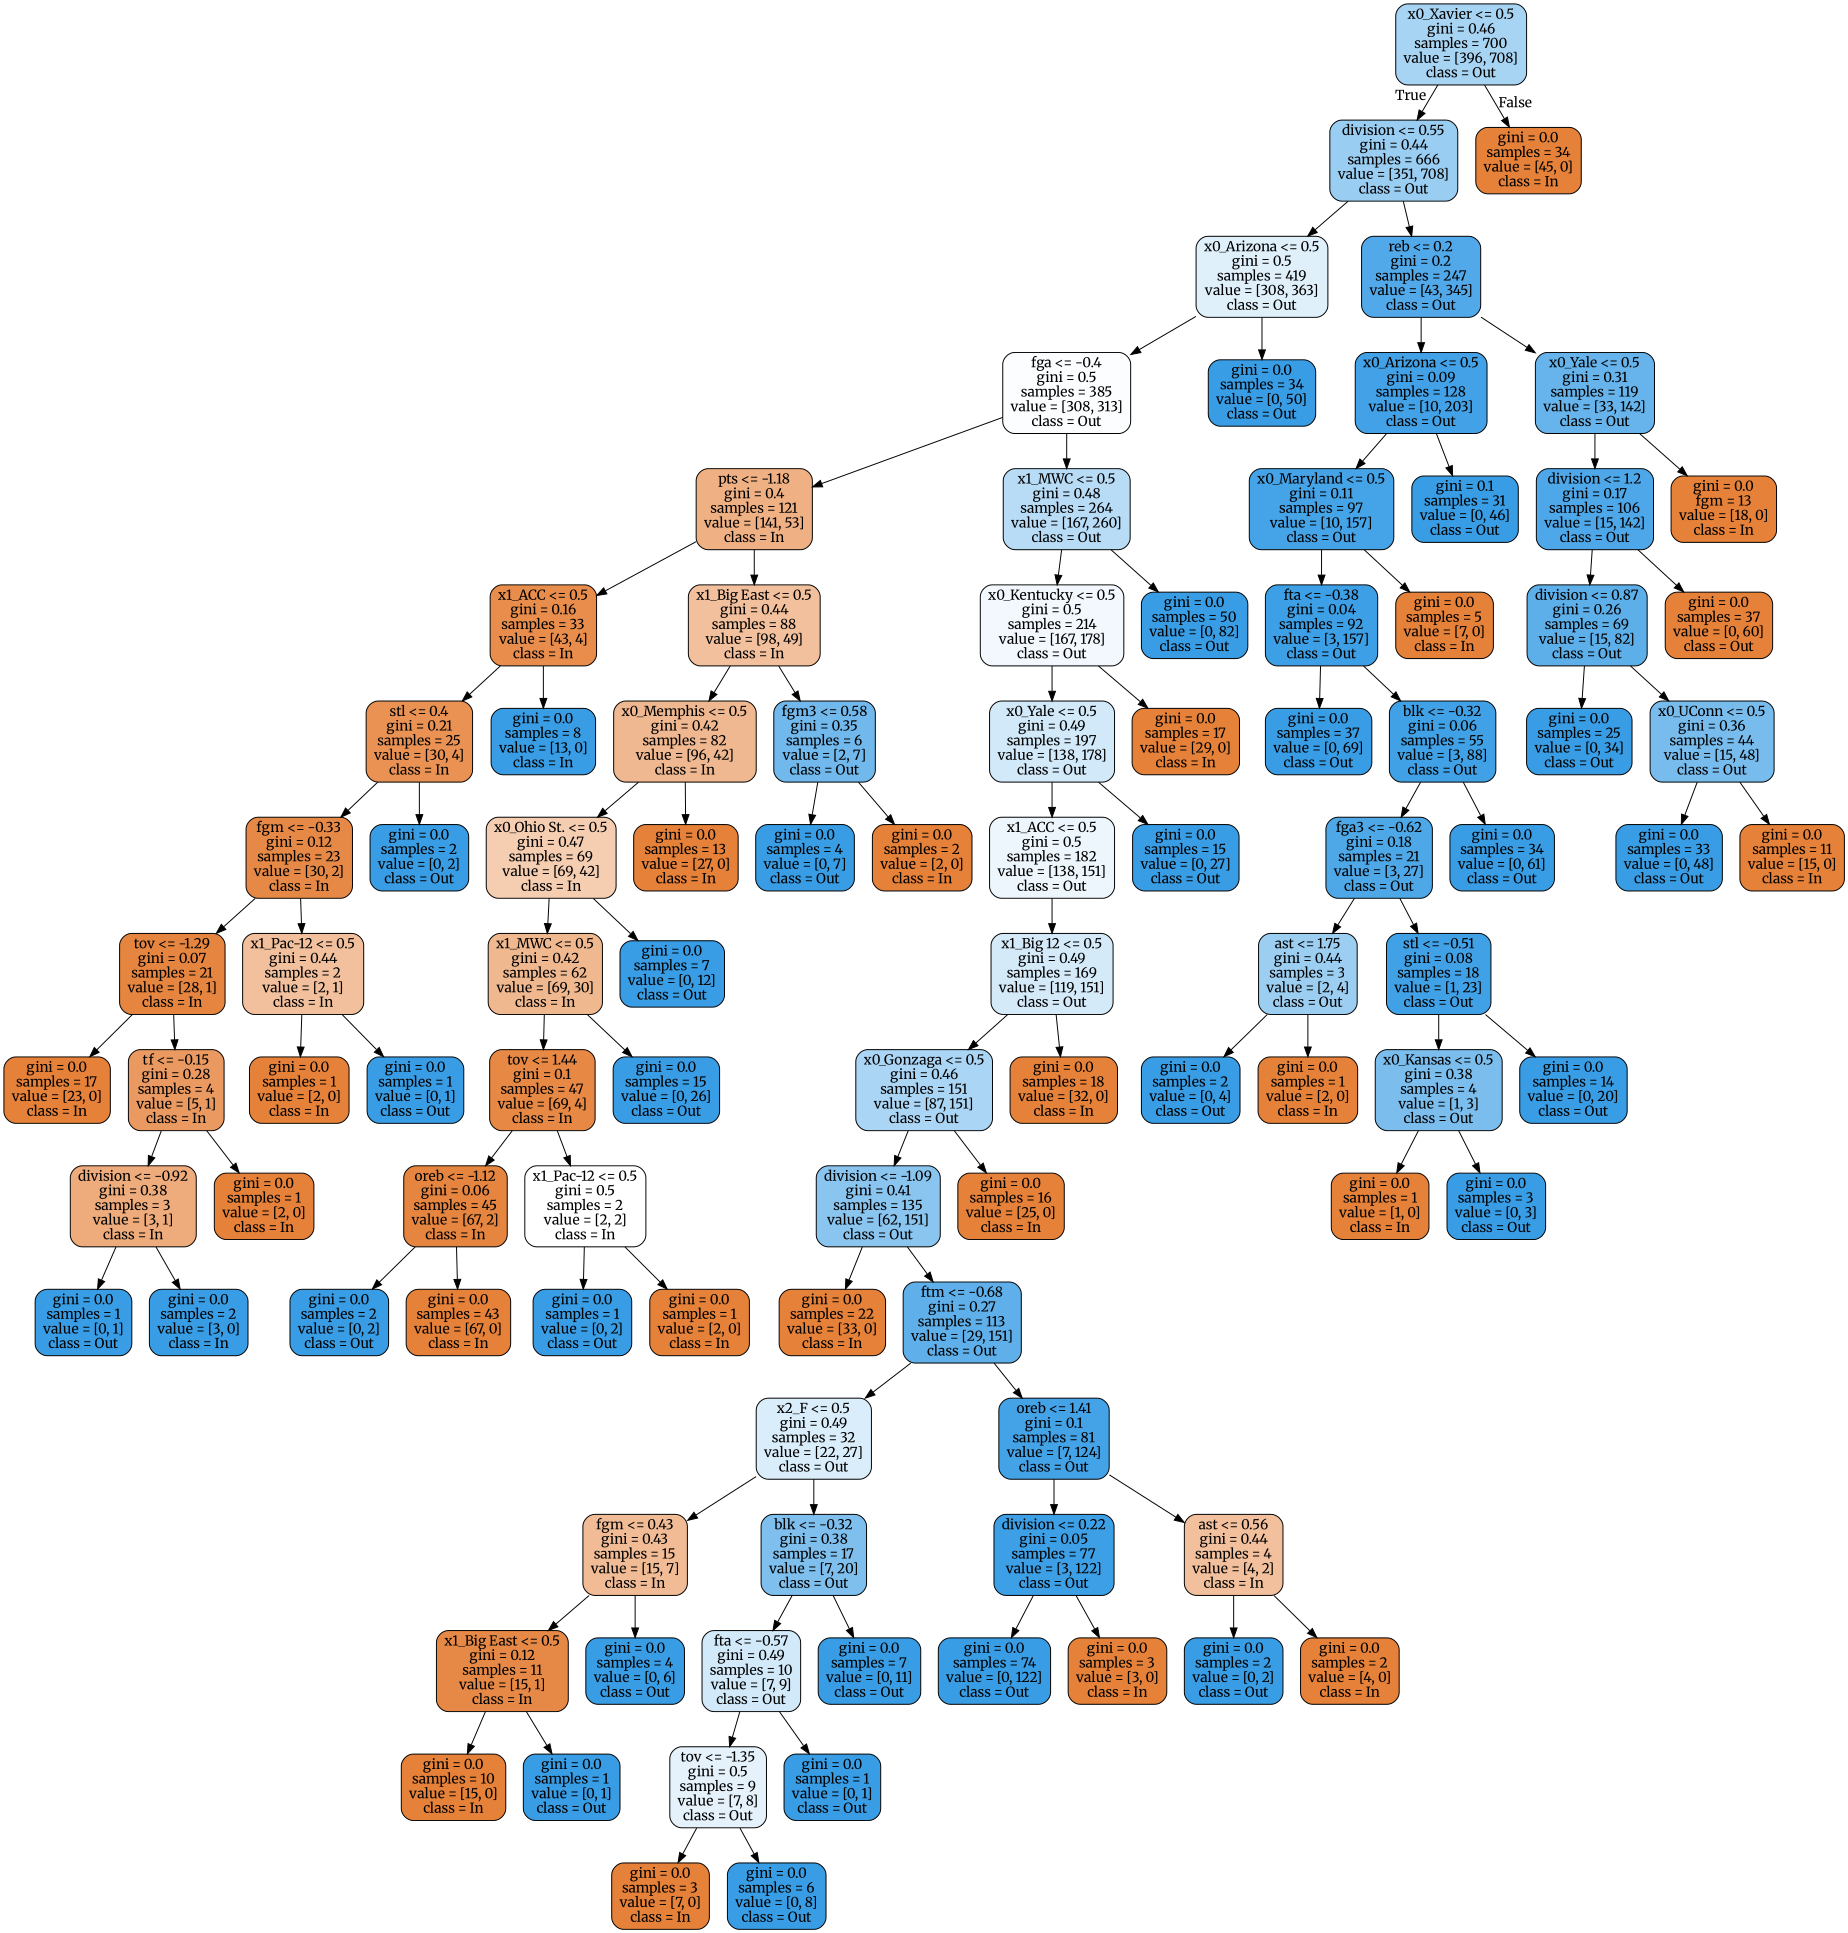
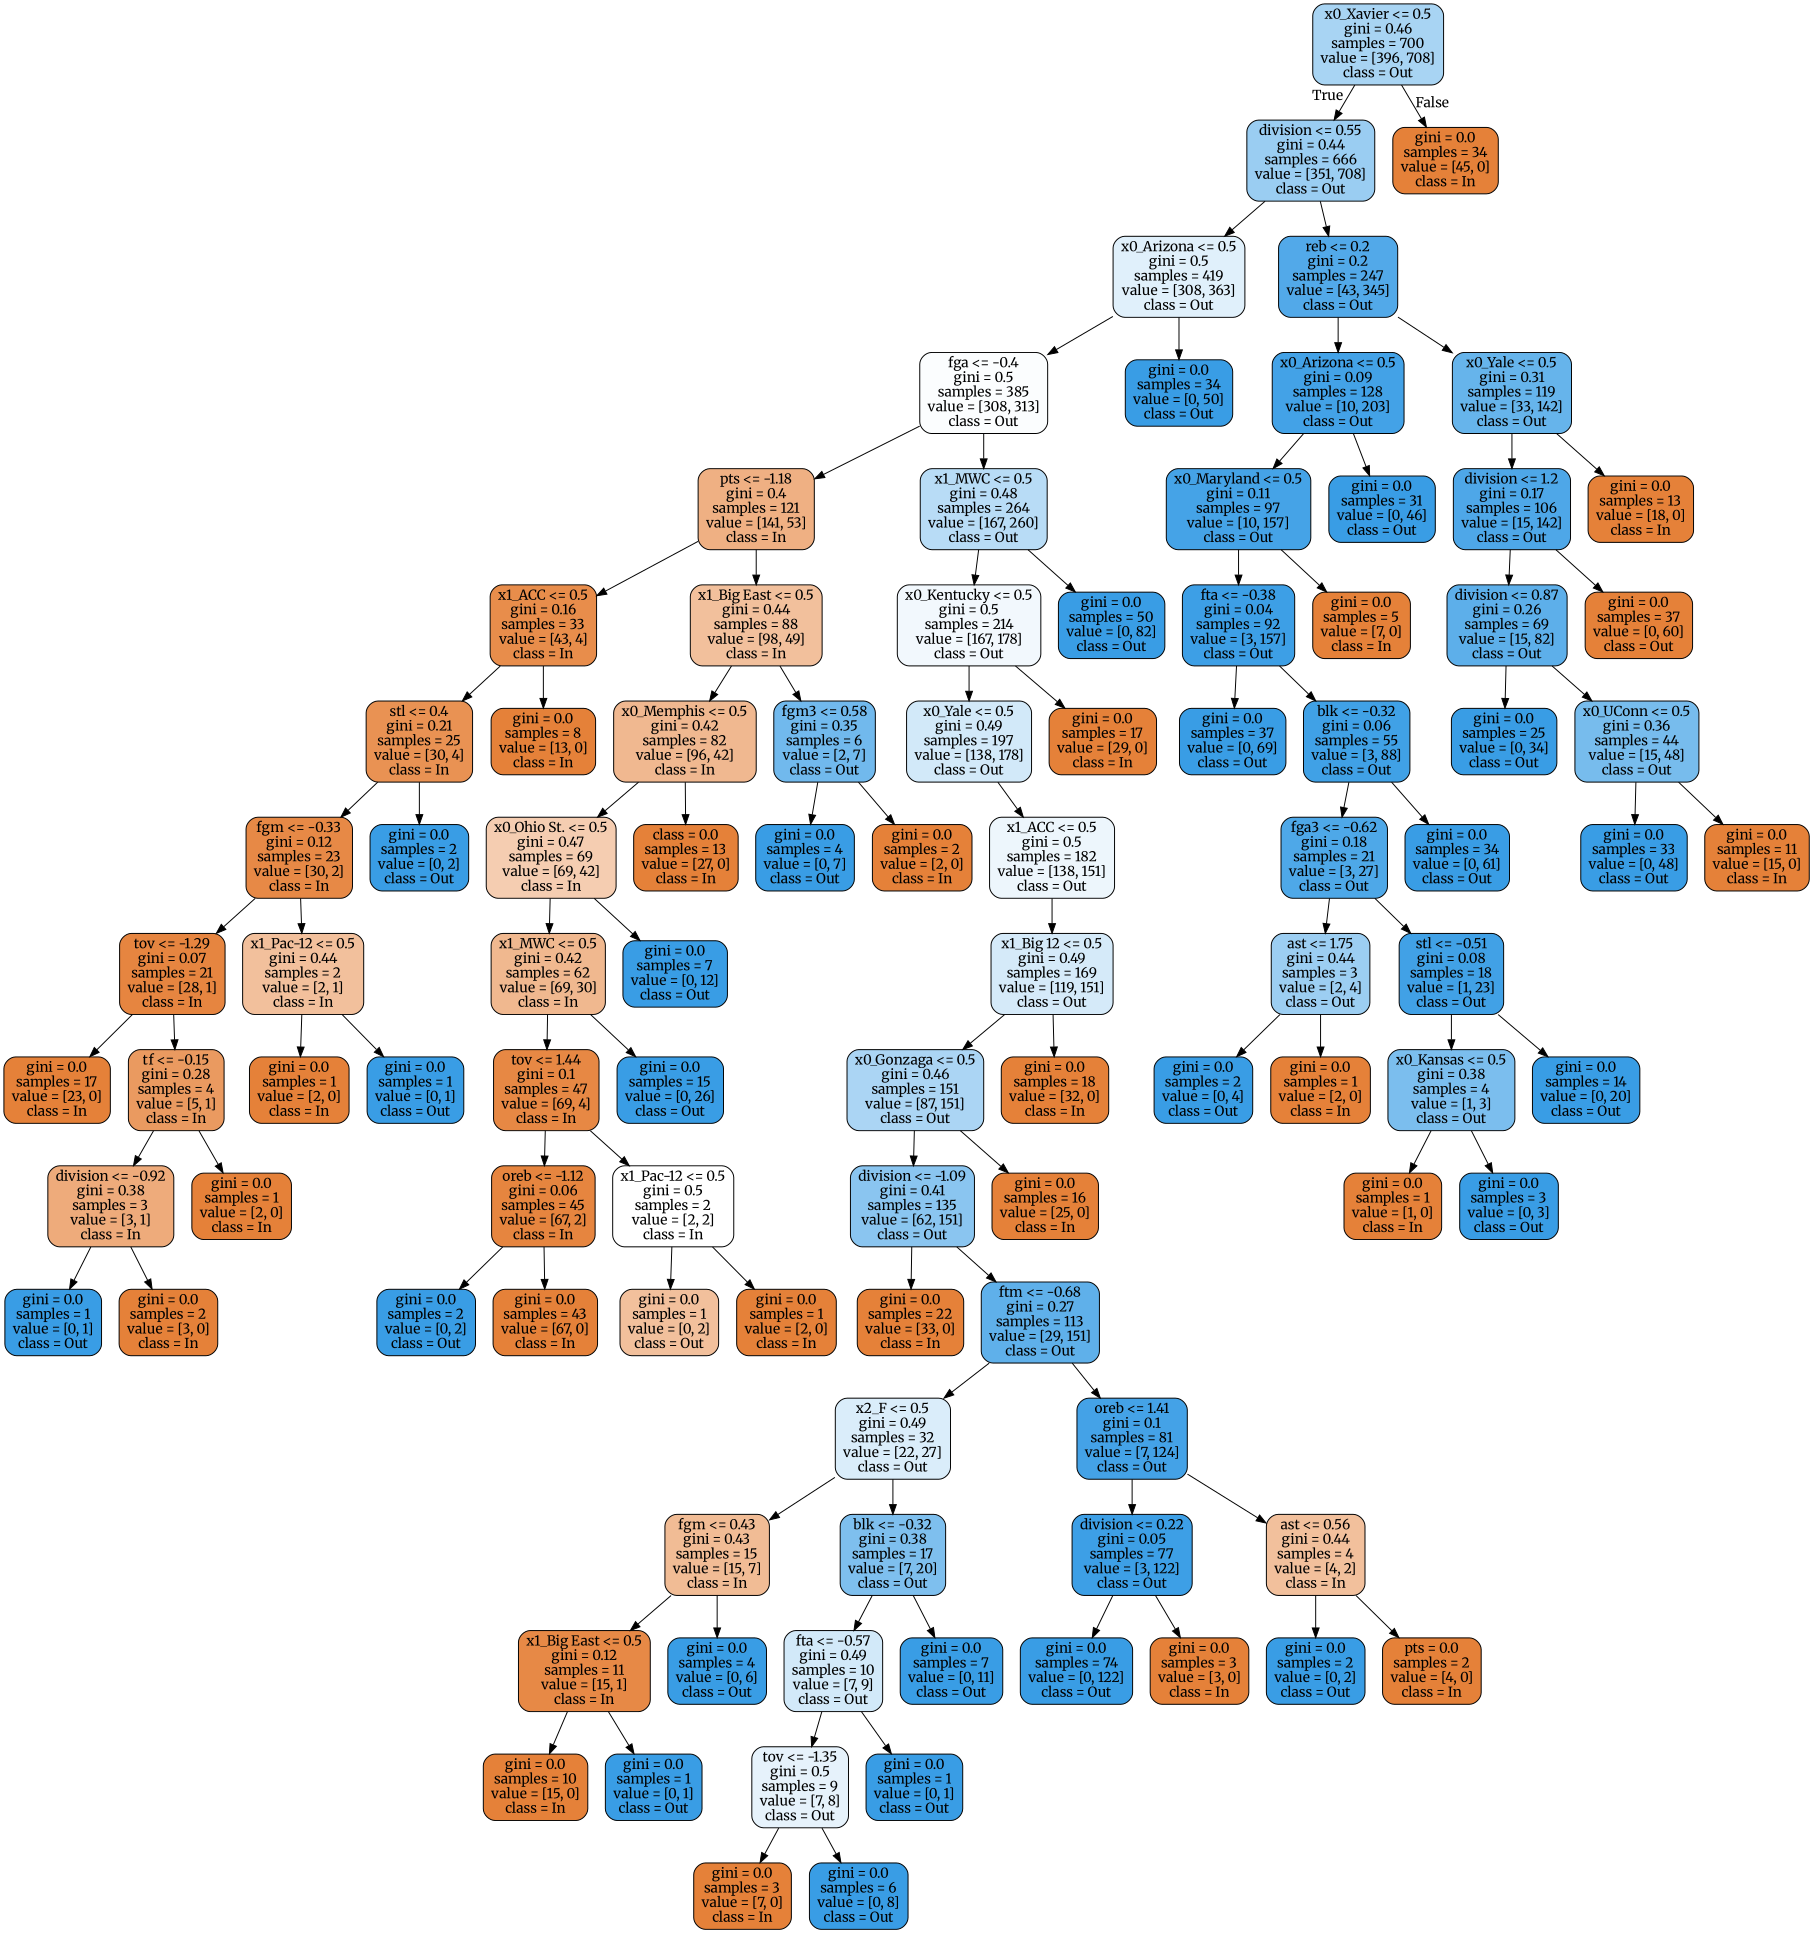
node "gini = 0.1 samples = 31 value = [0, 46] class = Out": label "gini = 0.1 samples = 31 value = [0, 46] class = Out" -> "gini = 0.0 samples = 31 value = [0, 46] class = Out"
node "gini = 0.0 fgm = 13 value = [18, 0] class = In": label "gini = 0.0 fgm = 13 value = [18, 0] class = In" -> "gini = 0.0 samples = 13 value = [18, 0] class = In"
node "gini = 0.0 samples = 8 value = [13, 0] class = In": fillcolor #399de5ff -> #e58139ff
node "gini = 0.0 samples = 13 value = [27, 0] class = In": label "gini = 0.0 samples = 13 value = [27, 0] class = In" -> "class = 0.0 samples = 13 value = [27, 0] class = In"
node "gini = 0.0 samples = 15 value = [0, 27] class = Out": removed
node "gini = 0.0 samples = 2 value = [3, 0] class = In": fillcolor #399de5ff -> #e58139ff
node "gini = 0.0 samples = 1 value = [0, 2] class = Out": fillcolor #399de5ff -> #e581397f
node "gini = 0.0 samples = 2 value = [4, 0] class = In": label "gini = 0.0 samples = 2 value = [4, 0] class = In" -> "pts = 0.0 samples = 2 value = [4, 0] class = In"
